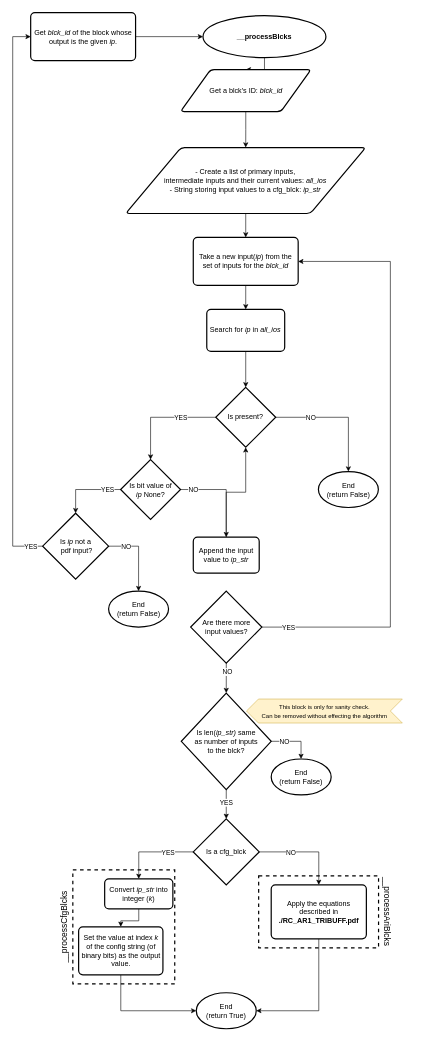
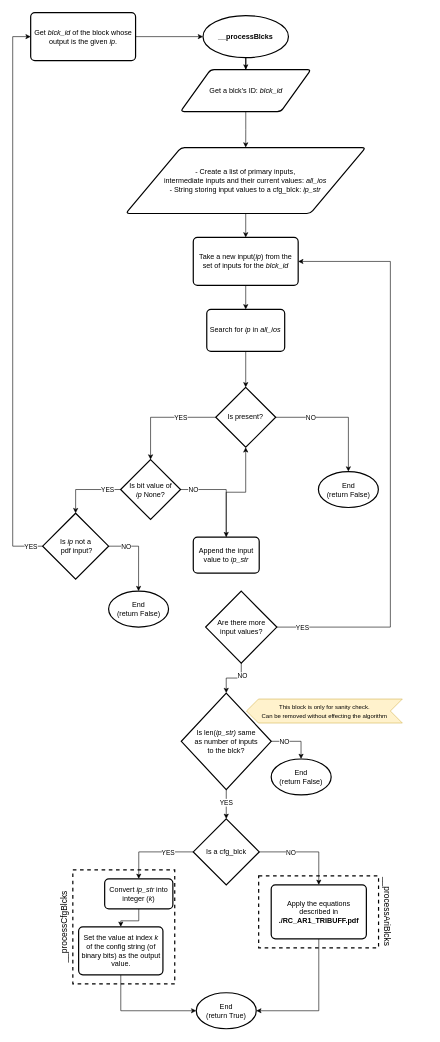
node "__processBlcks": size 123x42 -> 86x42
node "Are there more input values?": moved (226, 627) -> (241, 627)
